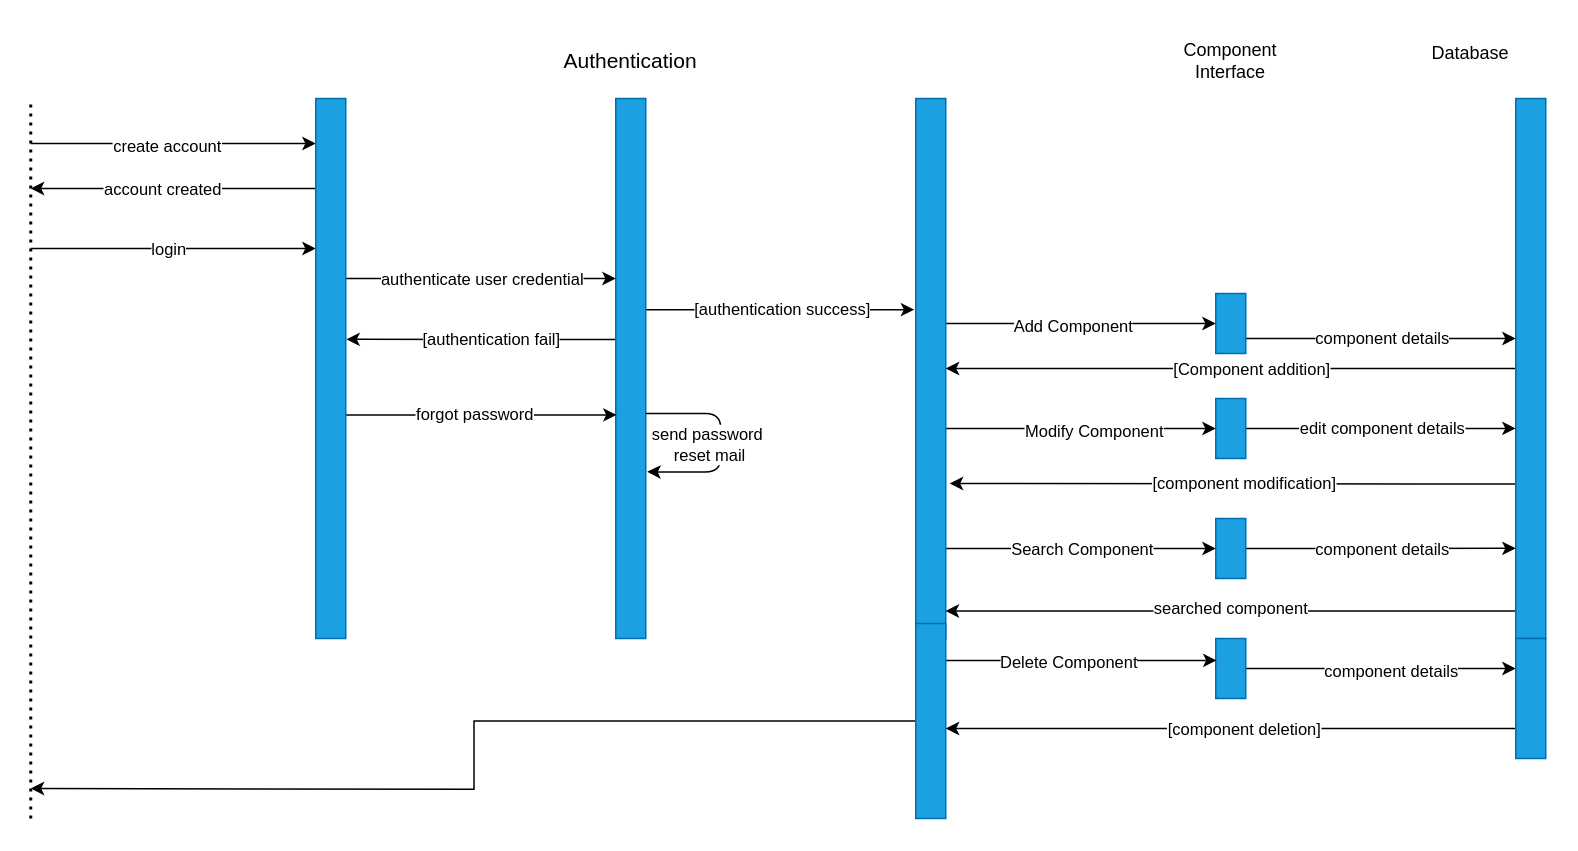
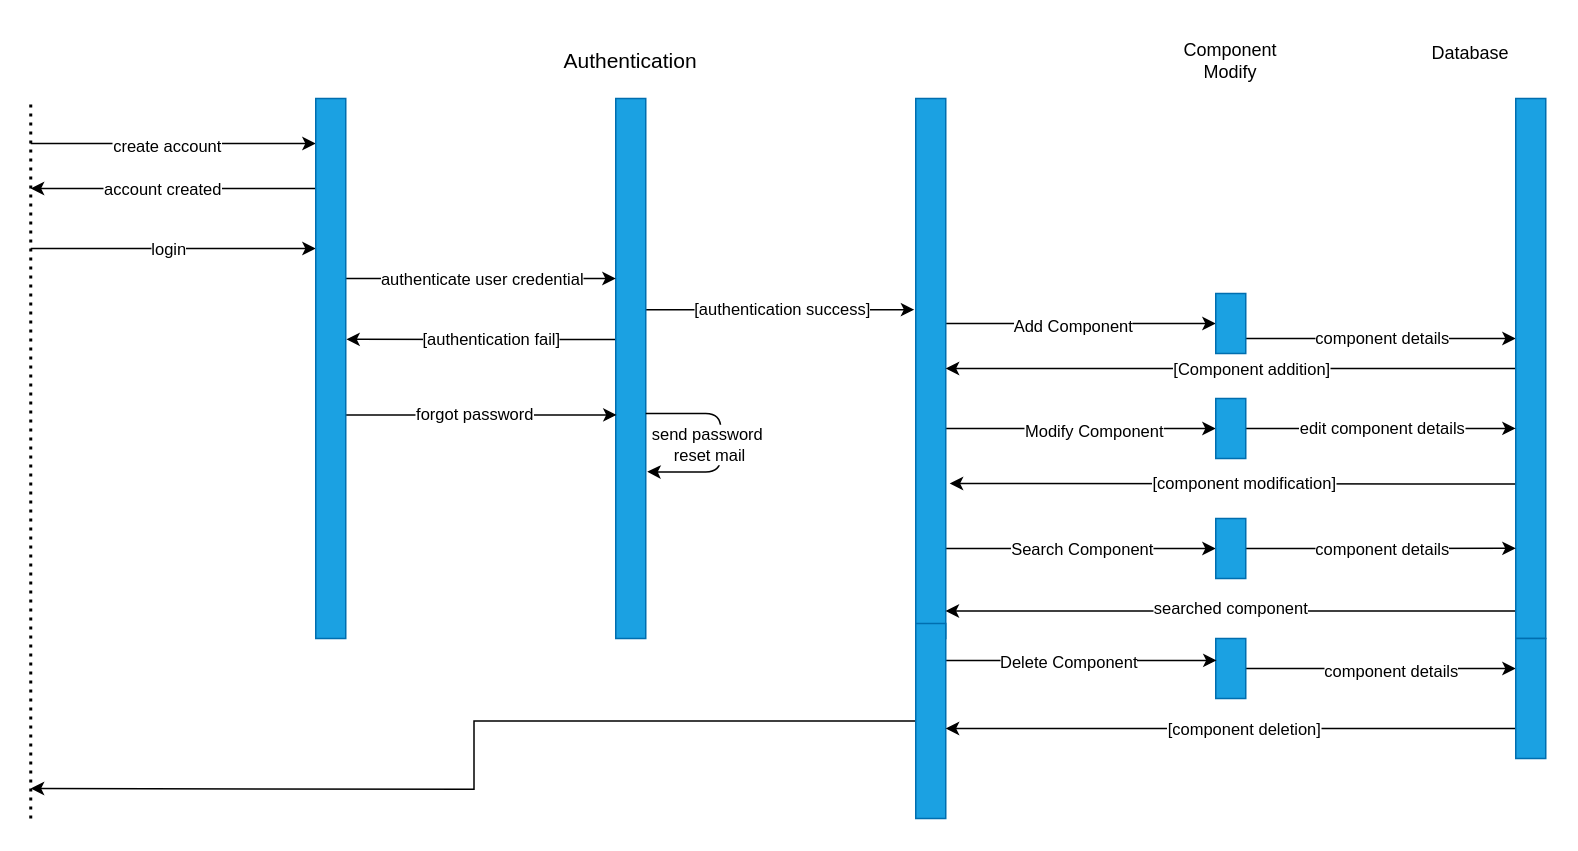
node "Component Interface": label "Component Interface" -> "Component Modify"
